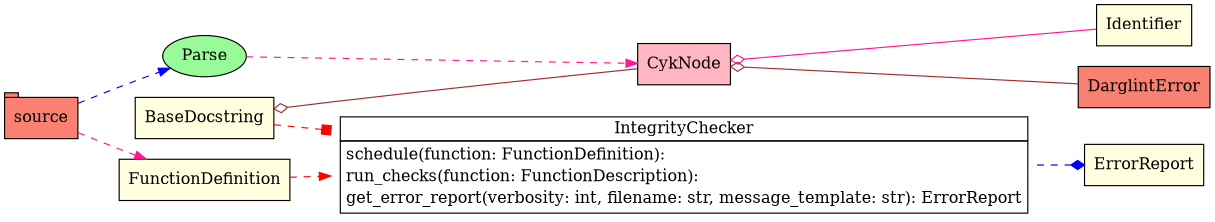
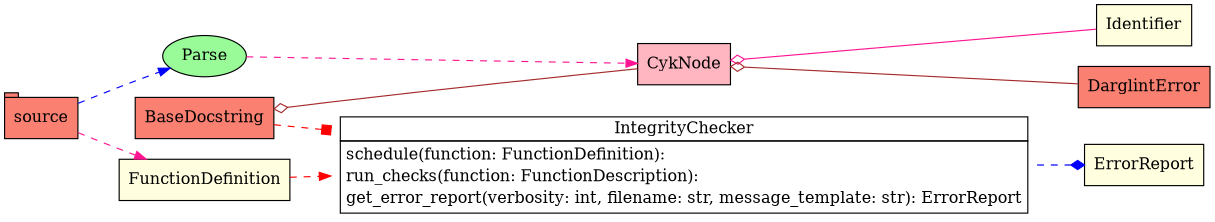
node "BaseDocstring": fillcolor lightyellow -> salmon
